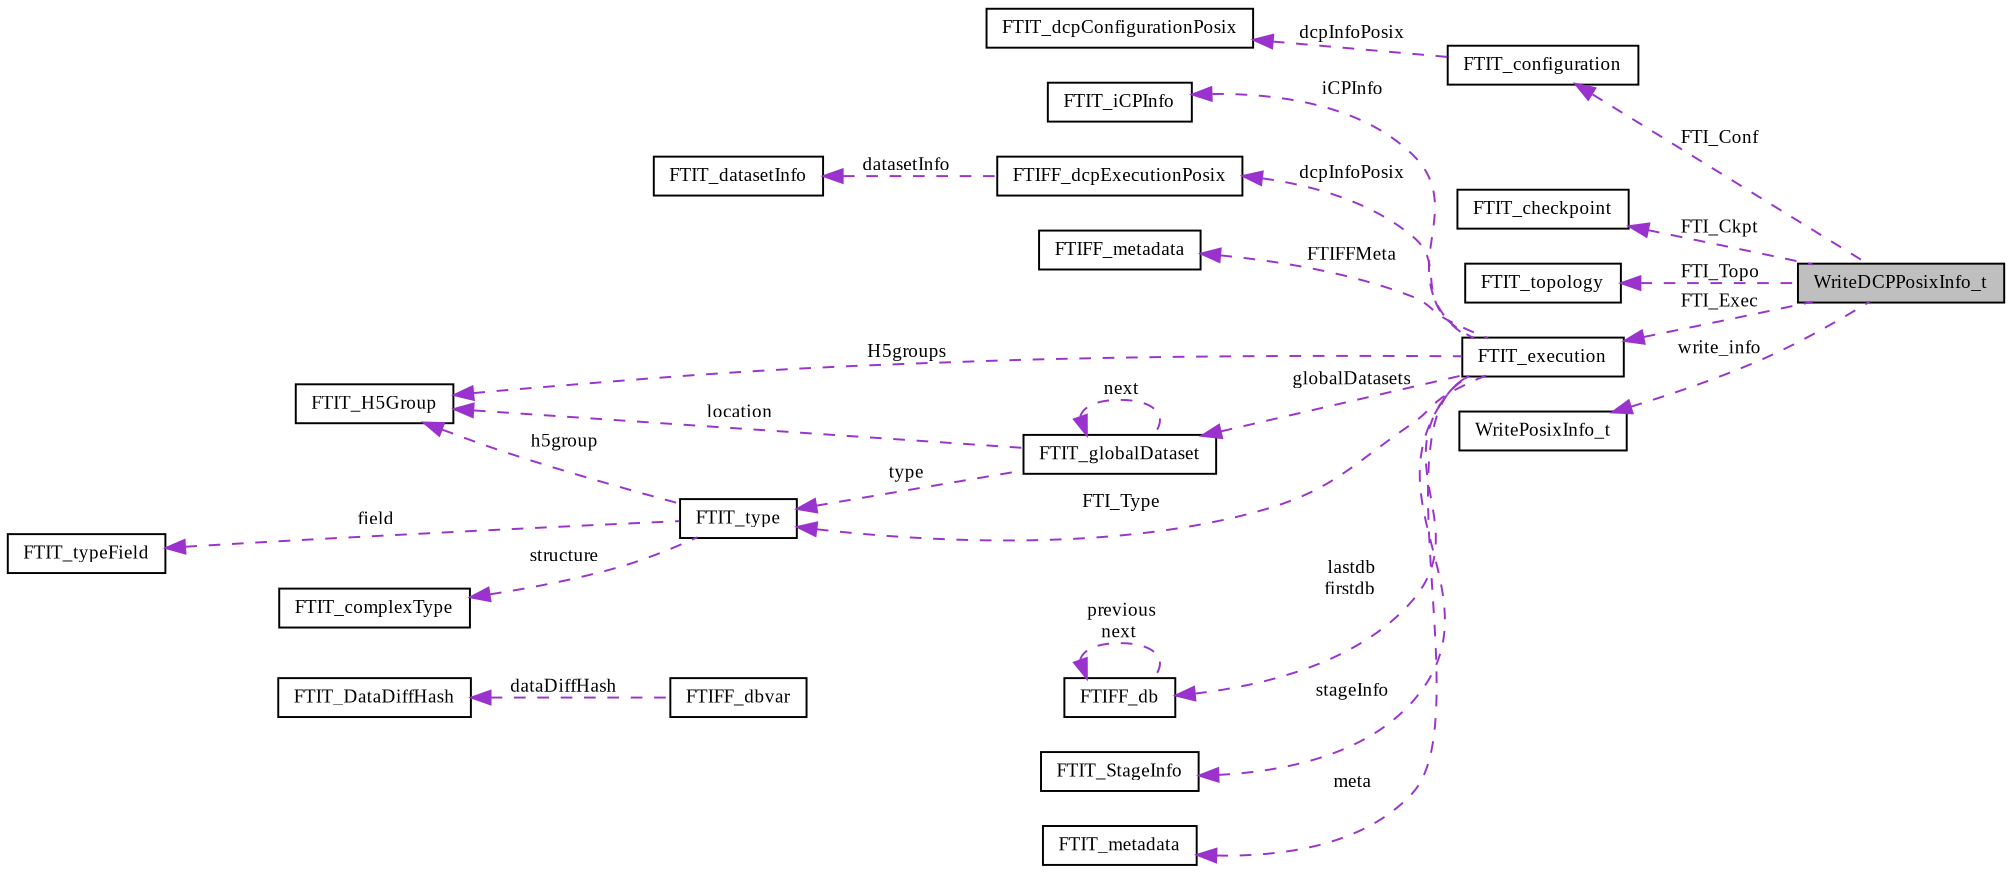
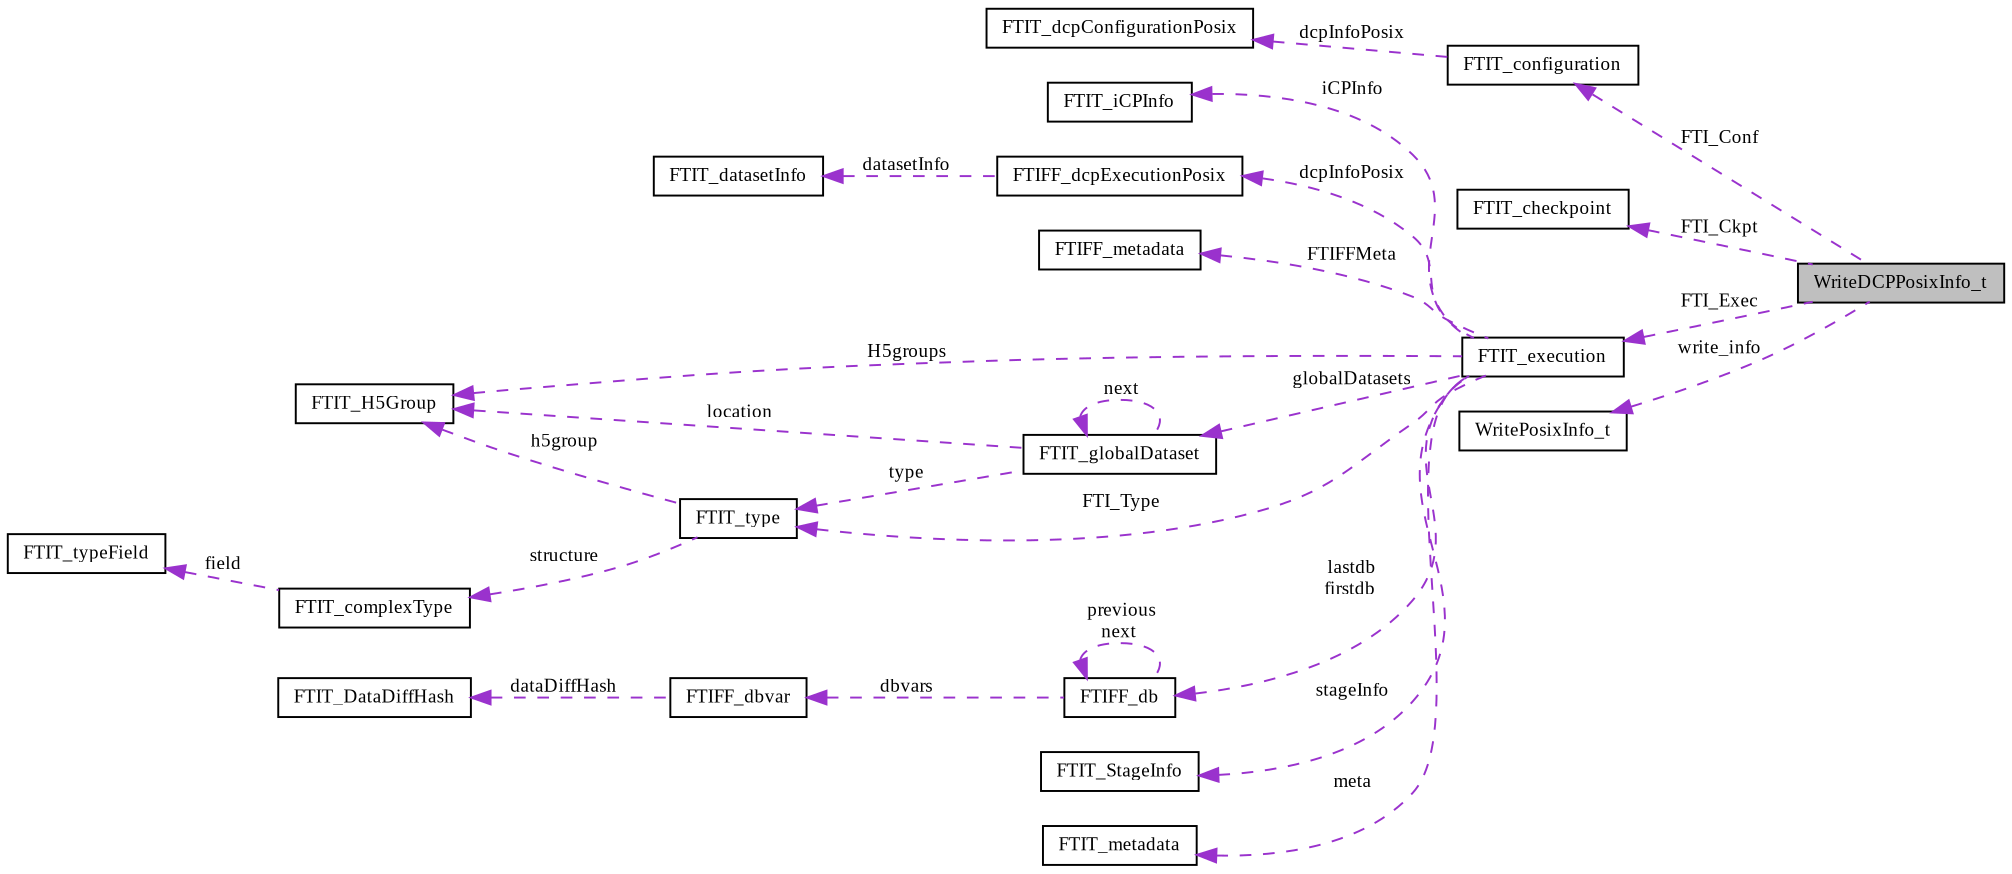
node "FTIT_topology": removed
edge "FTIT_type" -> "FTIT_typeField": now "FTIT_complexType" -> "FTIT_typeField"
edge "FTIFF_db" -> "FTIFF_dbvar": added, label "dbvars"
